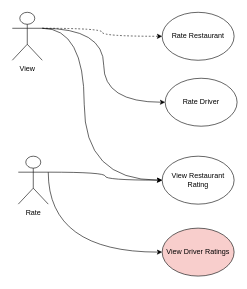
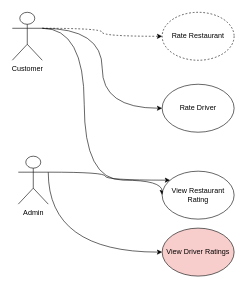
node "Rate Restaurant": style solid -> dashed
node "View": label "View" -> "Customer"
node "Rate Driver": moved (201, 102) -> (198, 108)
node "View Restaurant Rating": moved (198, 180) -> (198, 195)
node "Rate": label "Rate" -> "Admin"
